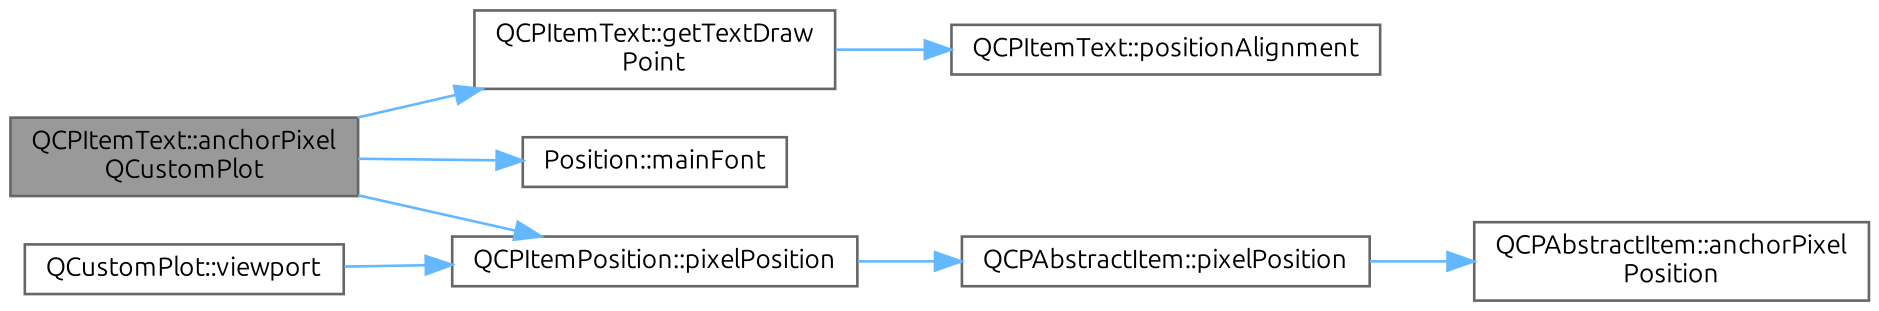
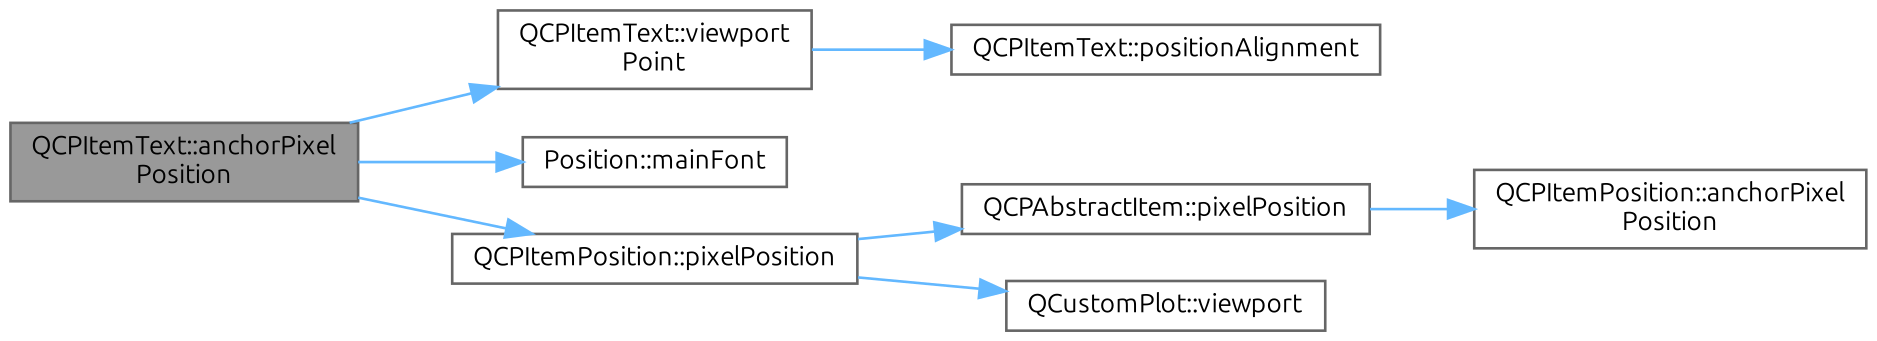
node "QCPItemText::getTextDraw Point": label "QCPItemText::getTextDraw Point" -> "QCPItemText::viewport Point"
node "QCPItemText::anchorPixel QCustomPlot": label "QCPItemText::anchorPixel QCustomPlot" -> "QCPItemText::anchorPixel Position"
node "QCPAbstractItem::anchorPixel Position": label "QCPAbstractItem::anchorPixel Position" -> "QCPItemPosition::anchorPixel Position"
edge "QCustomPlot::viewport" -> "QCPItemPosition::pixelPosition": reversed
